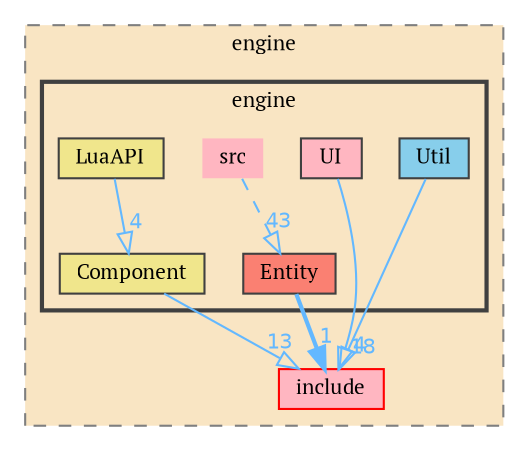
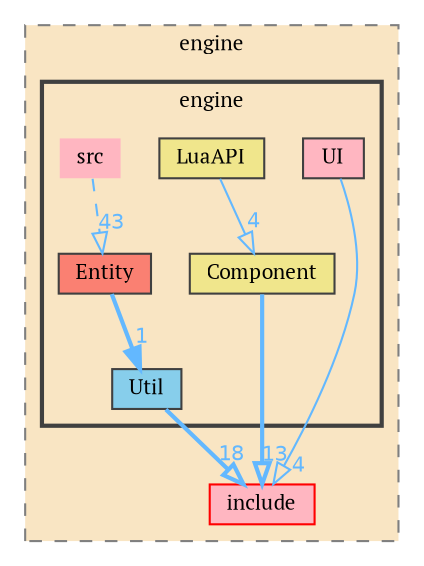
edge "Util" -> "include": style solid -> bold
edge "Entity" -> "include": now "Entity" -> "Util"
edge "Component" -> "include": style solid -> bold
